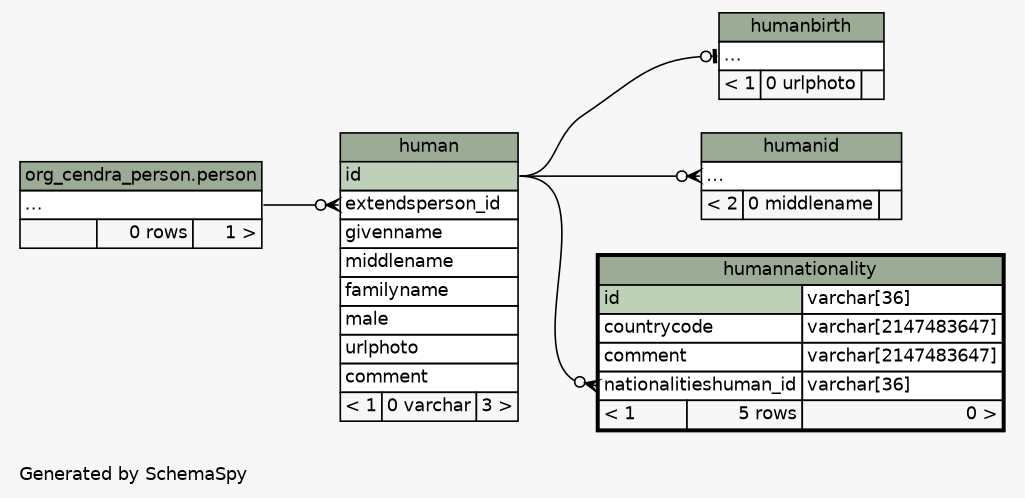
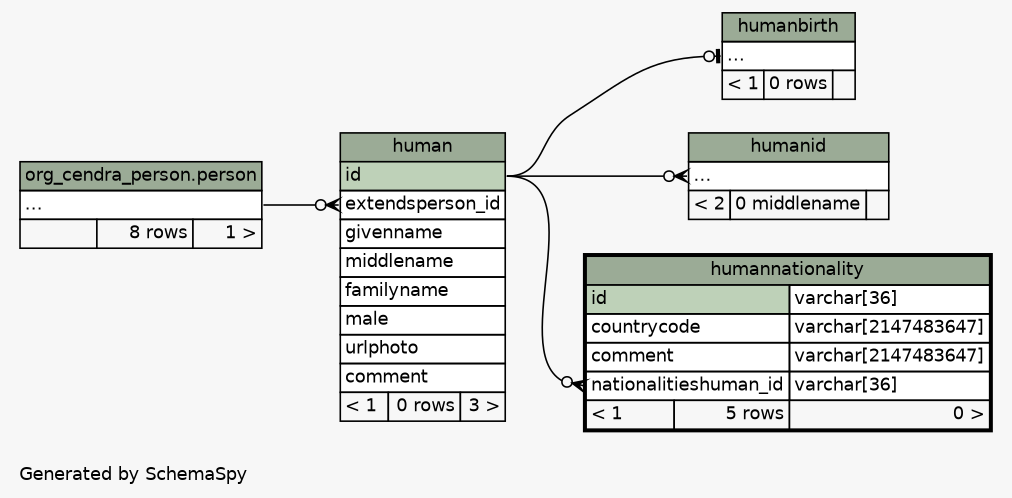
node "humanbirth": text "0 urlphoto" -> "0 rows"
node "org_cendra_person.person": text "0 rows" -> "8 rows"
node "human": text "0 varchar" -> "0 rows"
